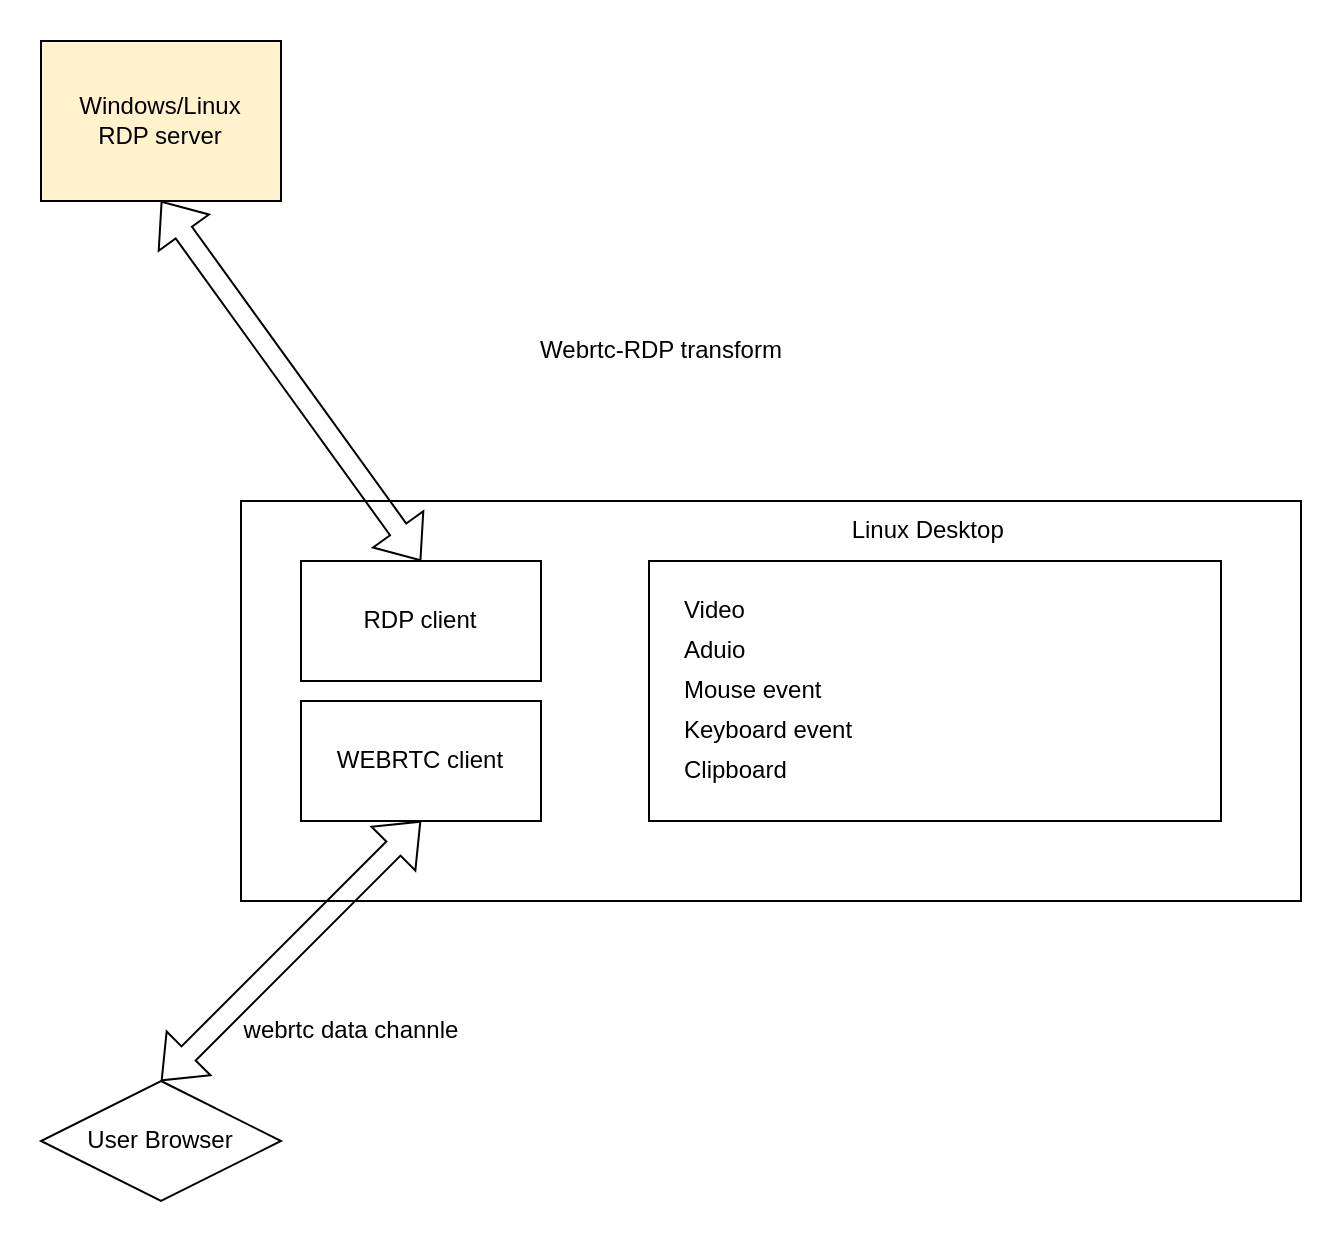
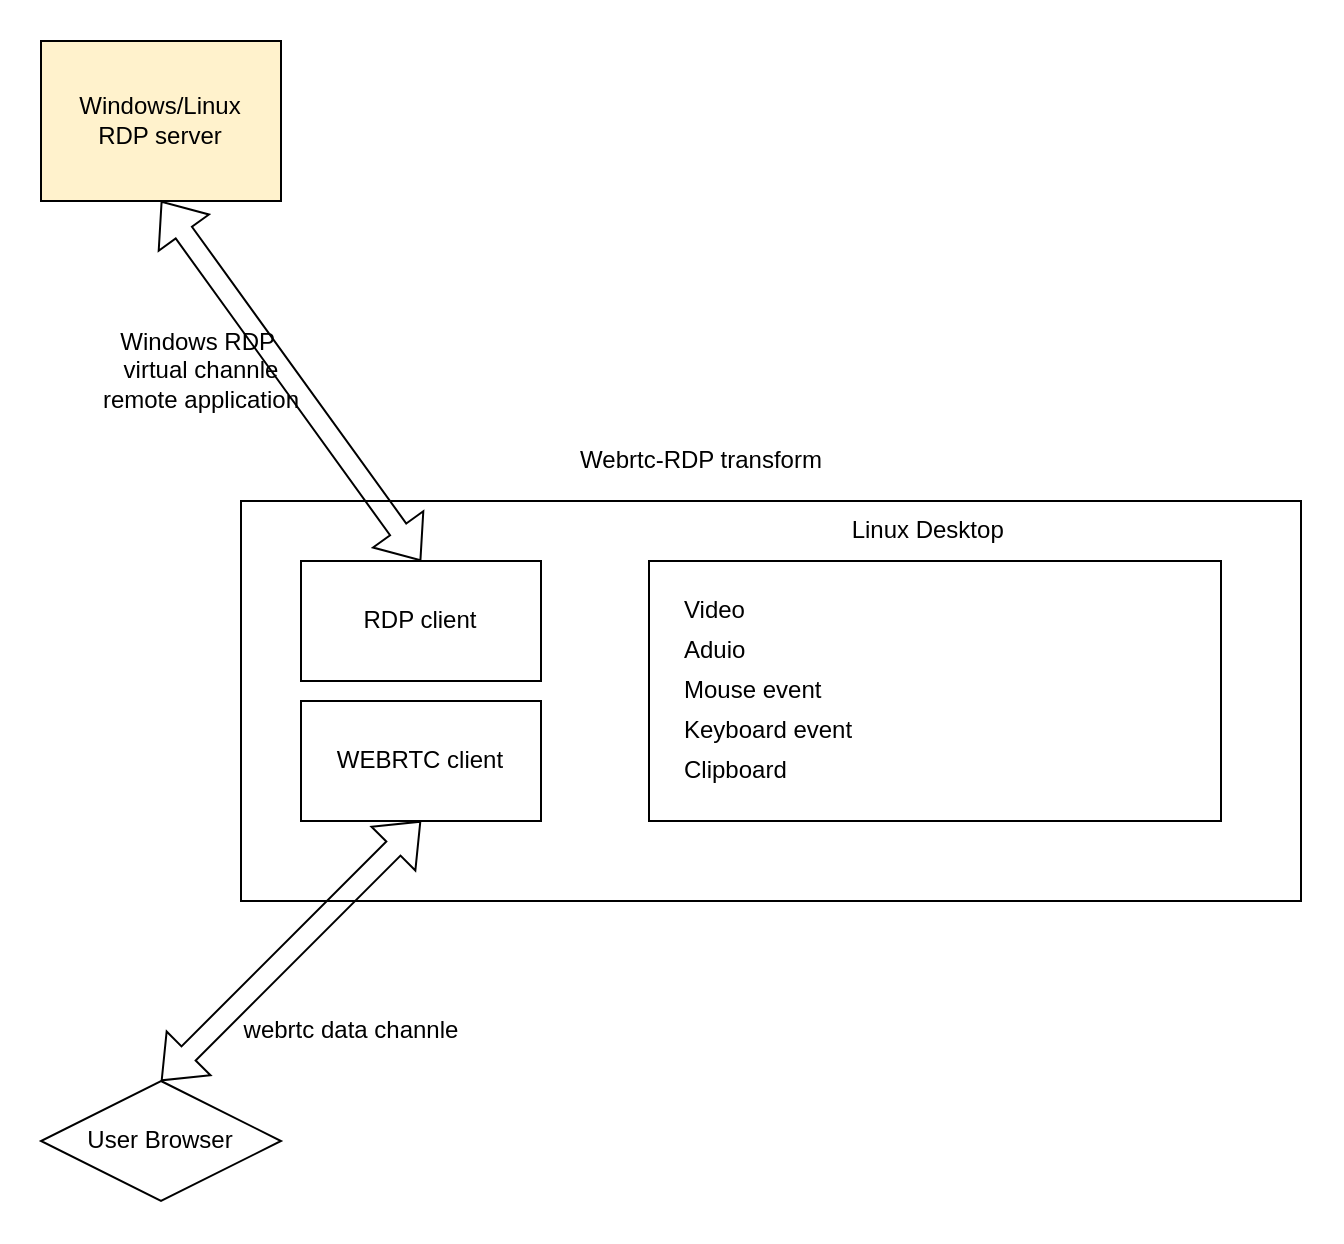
node "Webrtc-RDP transform": moved (661, 351) -> (701, 461)
node "Windows RDP virtual channle remote application": added
